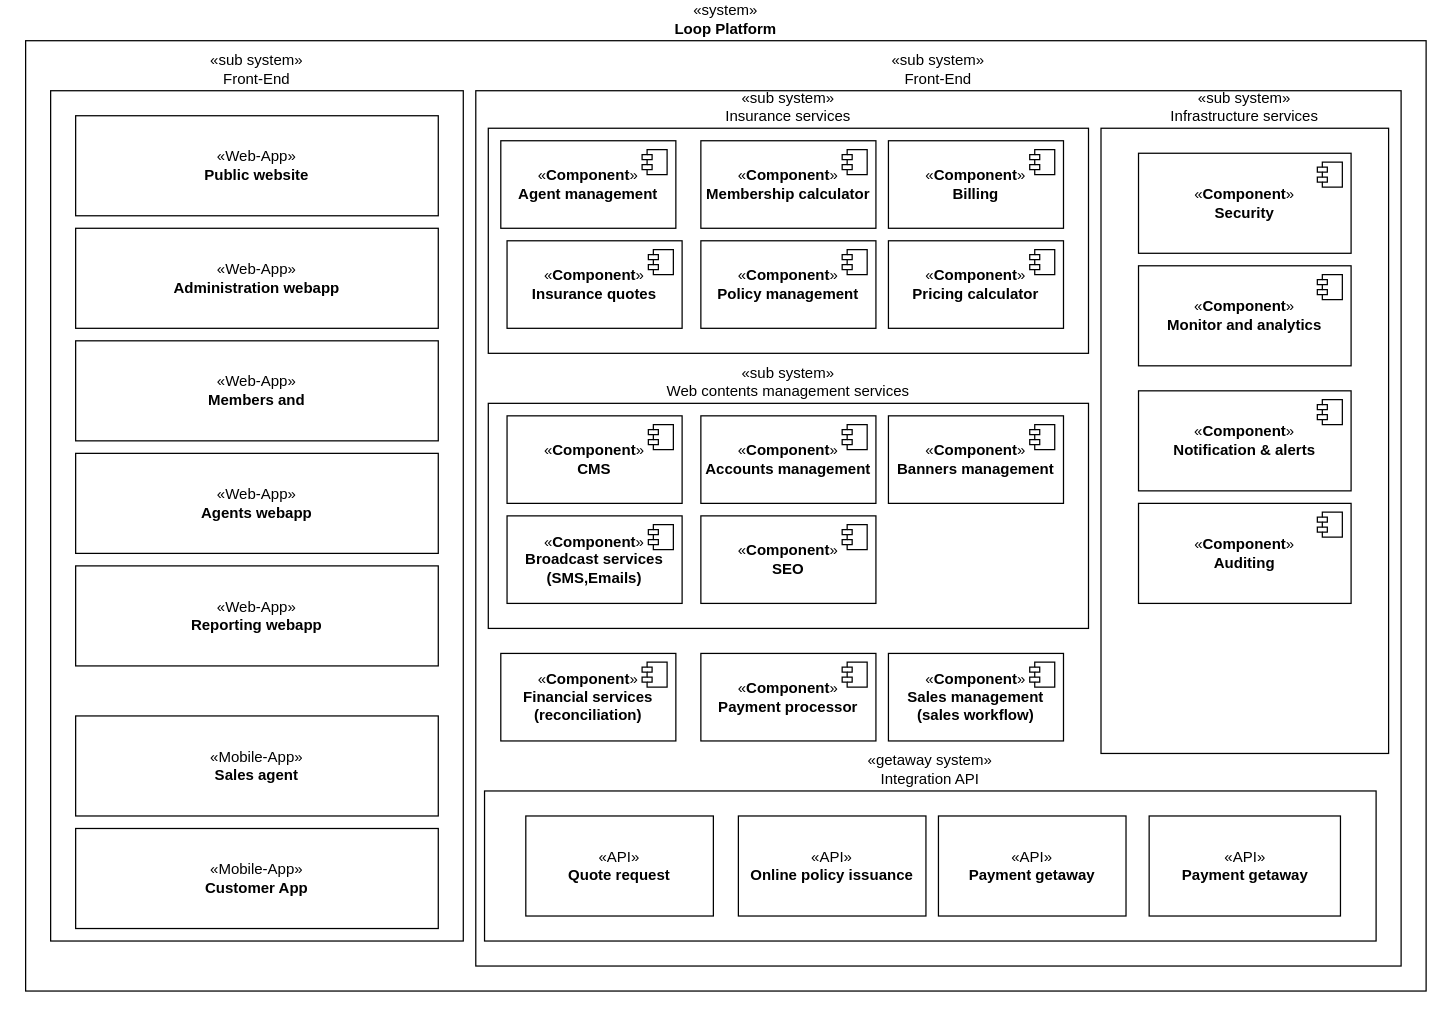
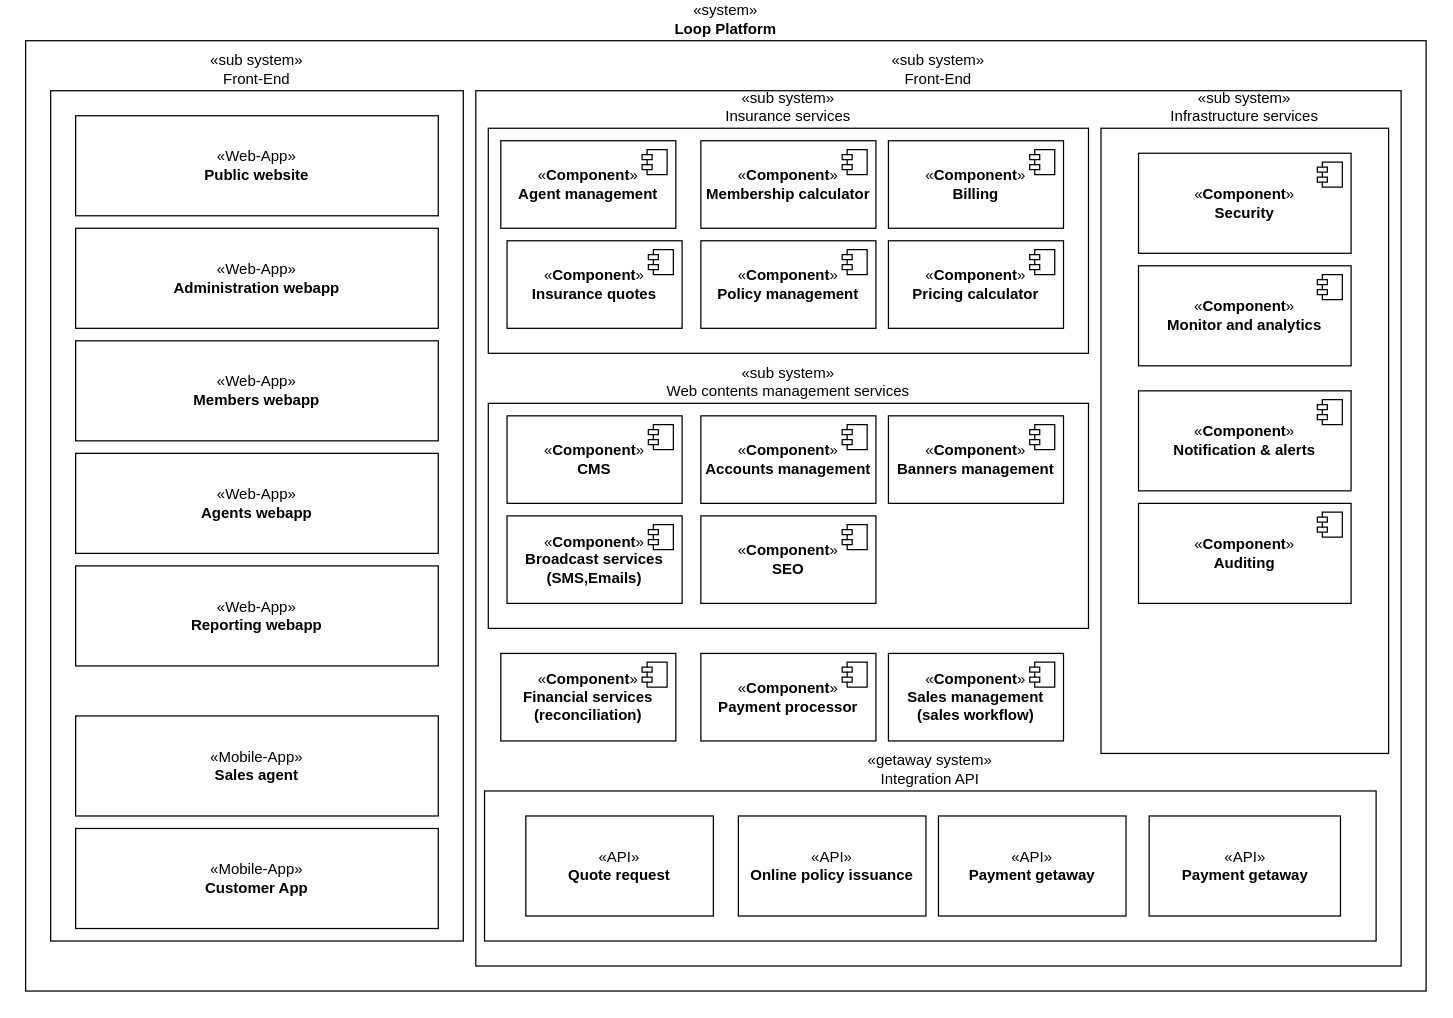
node "«Web-App» Members and": label "«Web-App» Members and" -> "«Web-App» Members webapp"
